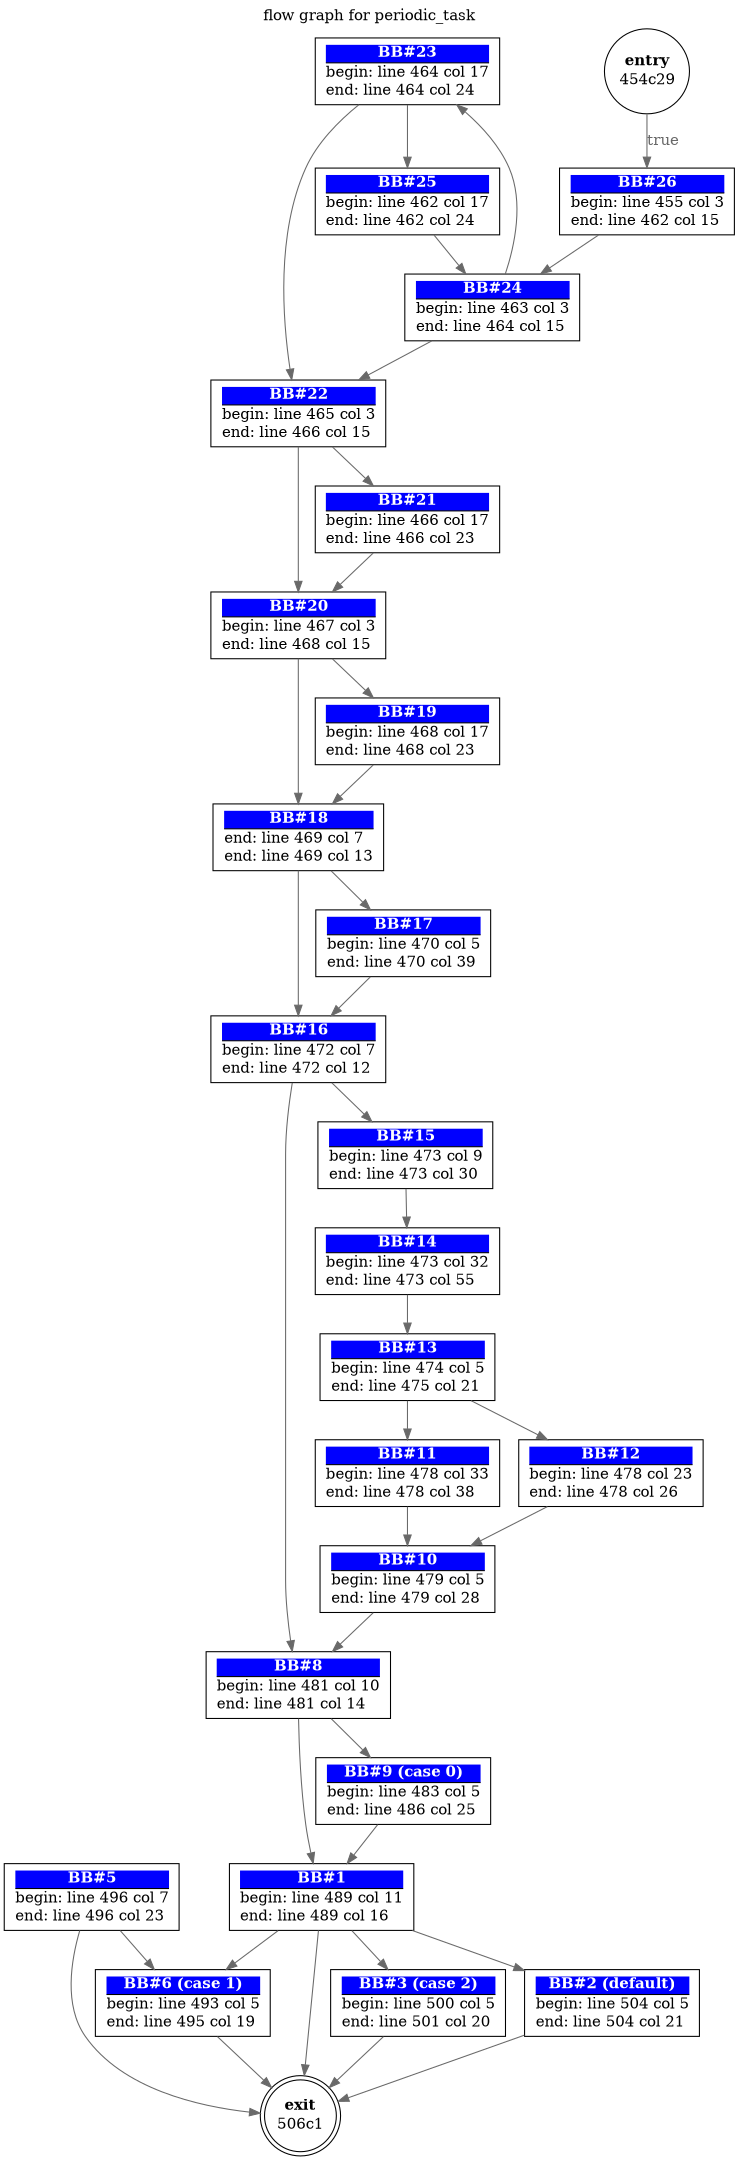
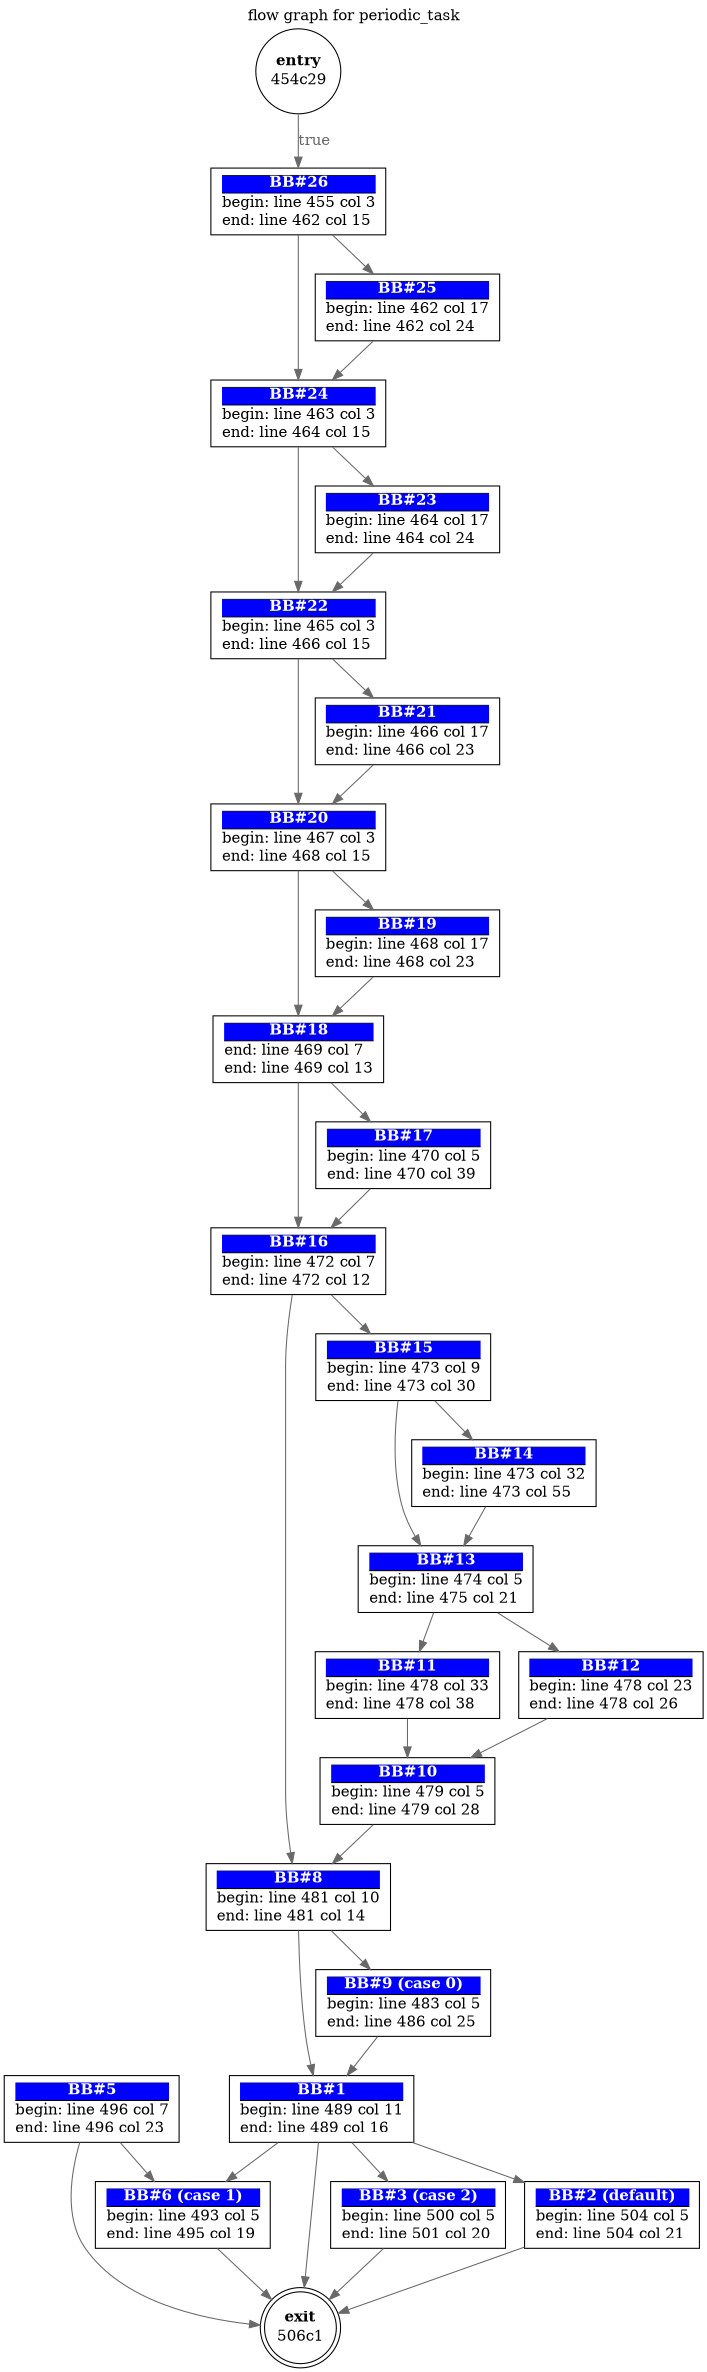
edge "BB#23" -> "BB#25": now "BB#26" -> "BB#25"
edge "BB#15" -> "BB#13": added
